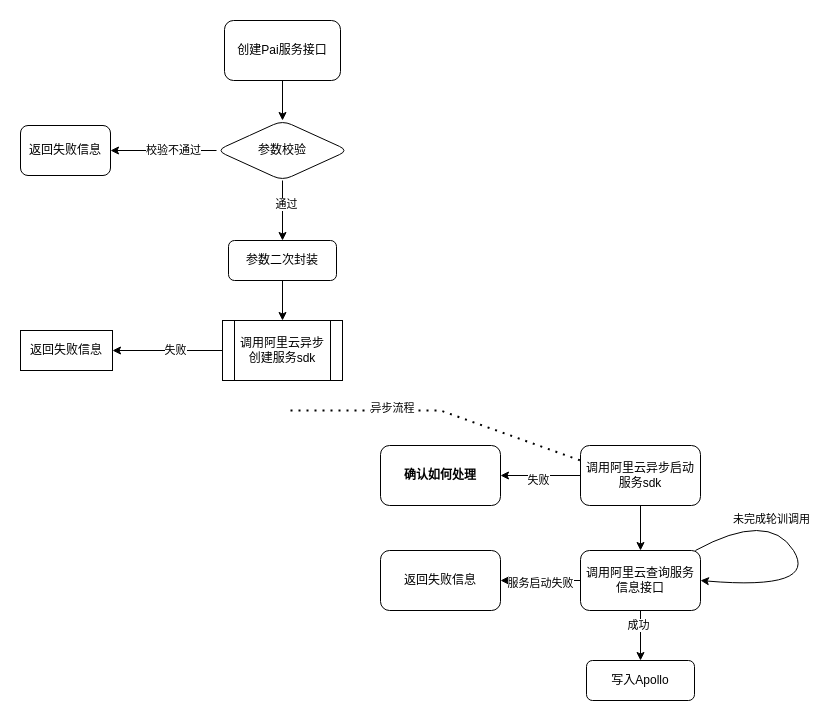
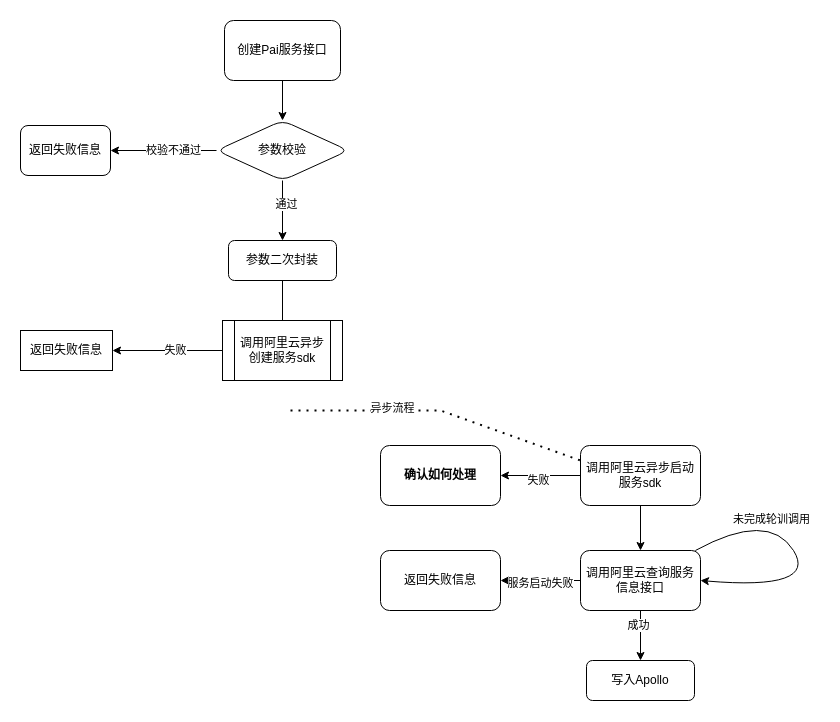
edge "参数二次封装" -> "调用阿里云异步创建服务sdk": arrowhead classic -> none
